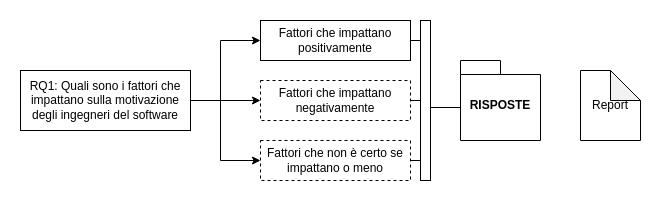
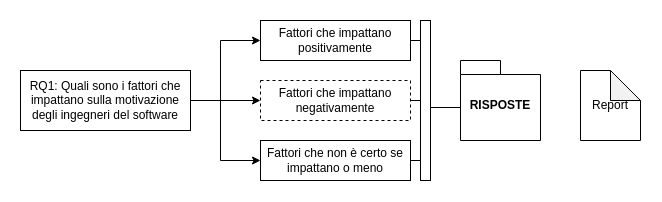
node "Fattori che non è certo se impattano o meno": style dashed -> solid
